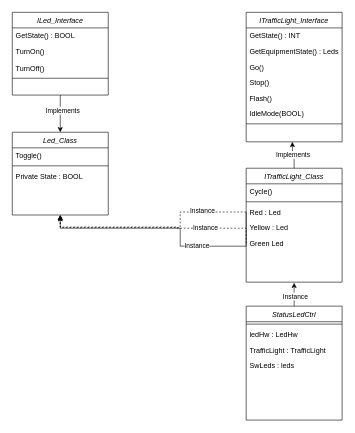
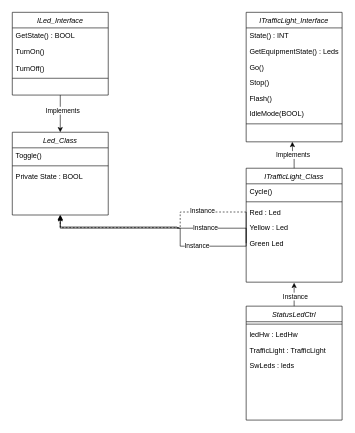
node "GetState() : INT": label "GetState() : INT" -> "State() : INT"
edge "Green Led" -> "Led_Class": style dashed -> solid
